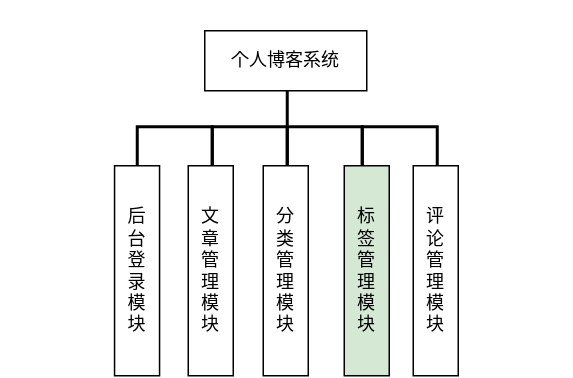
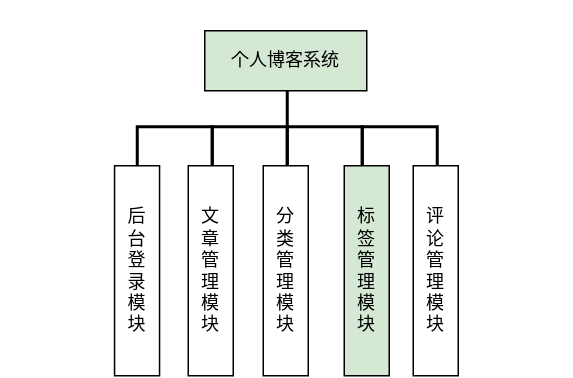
node "个人博客系统": fillcolor #ffffff -> #d5e8d4
